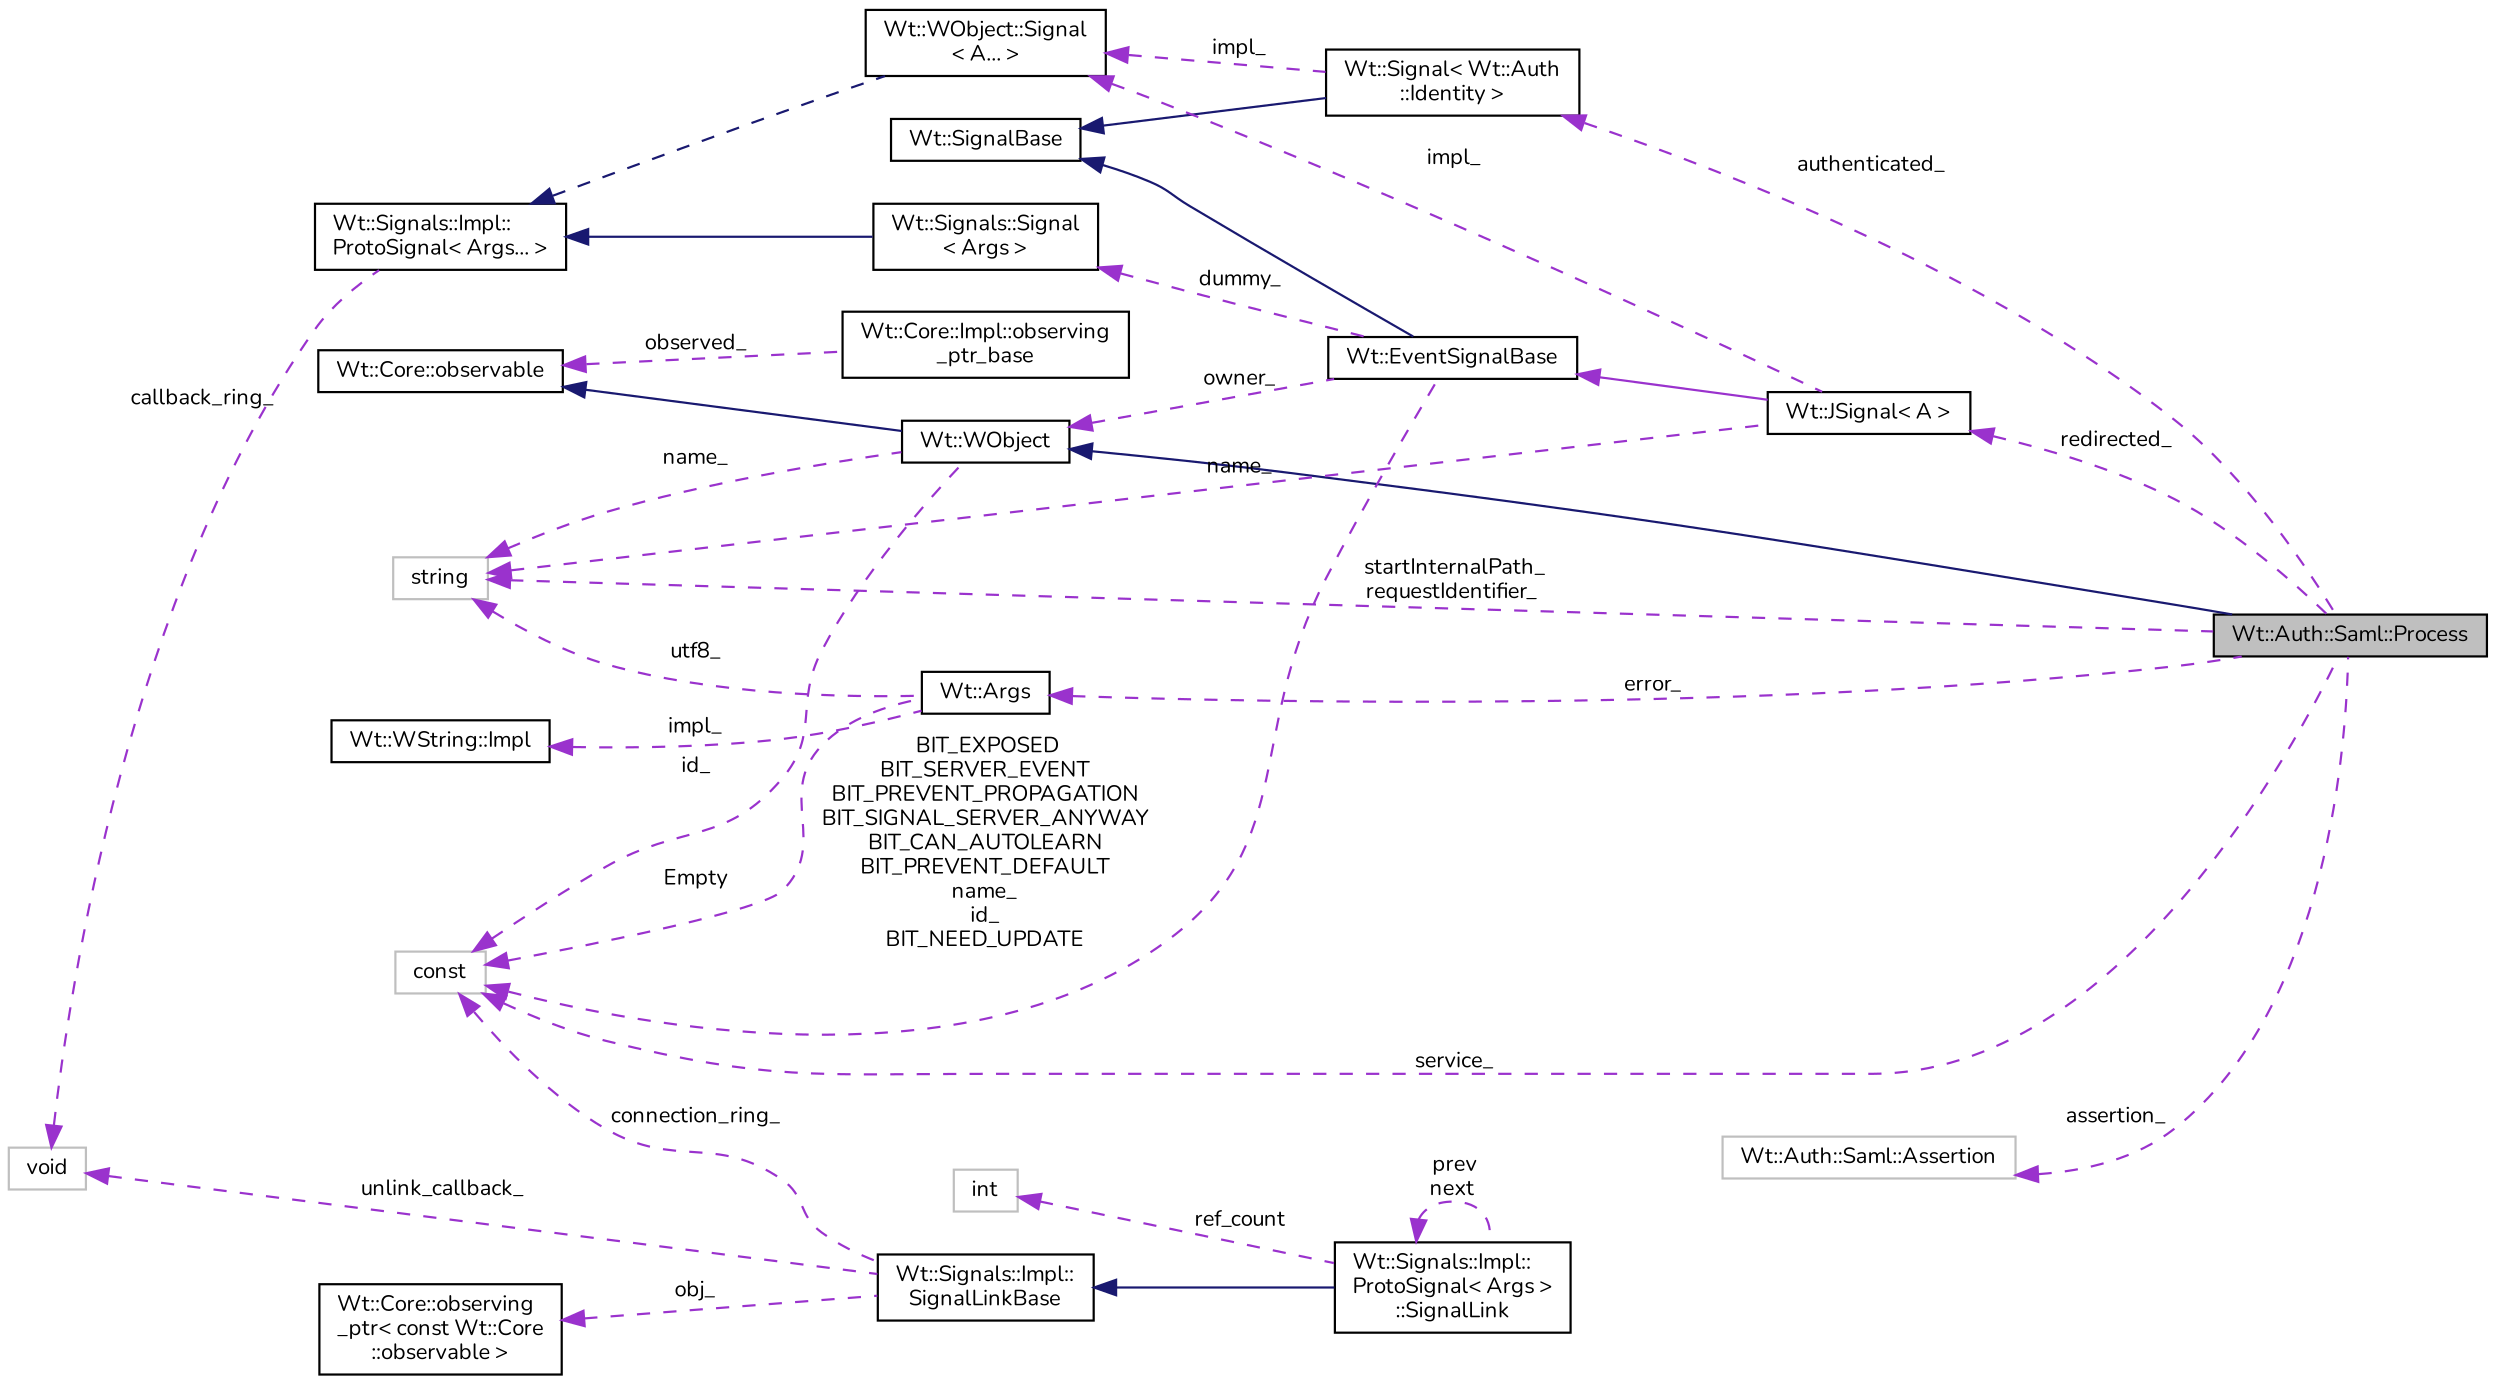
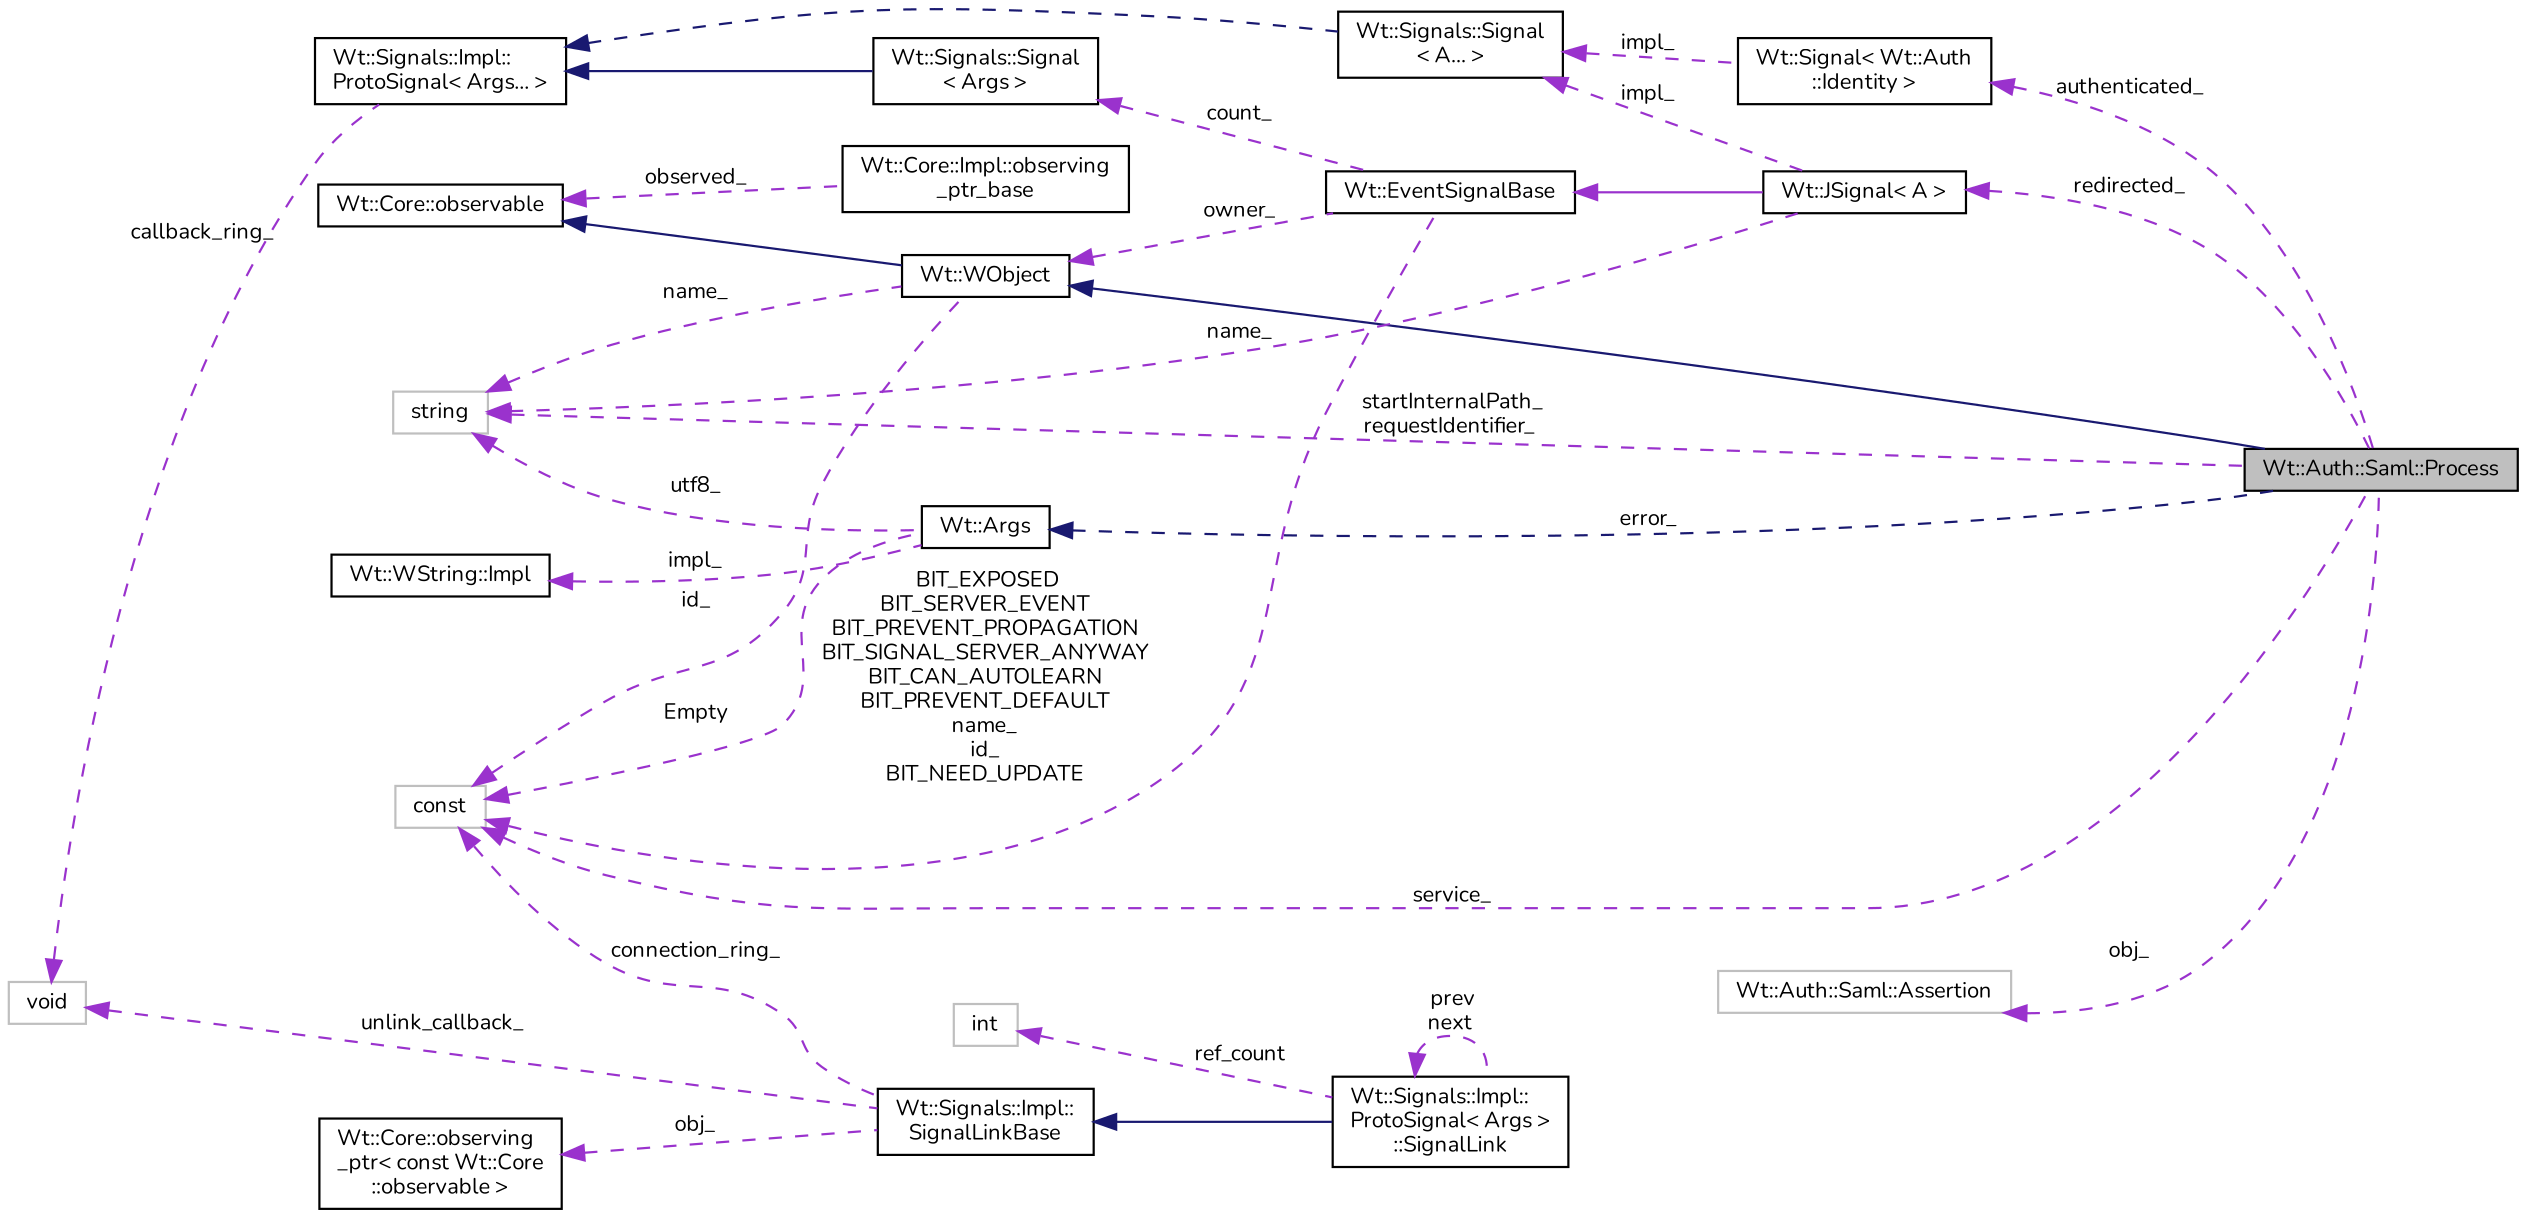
node "Wt::WObject::Signal < A... >": label "Wt::WObject::Signal < A... >" -> "Wt::Signals::Signal < A... >"
node "Wt::SignalBase": removed
edge "Wt::EventSignalBase" -> "Wt::Signals::Signal < Args >": label " dummy_" -> " count_"
edge "Wt::Auth::Saml::Process" -> "Wt::Args": color darkorchid3 -> midnightblue
edge "Wt::Auth::Saml::Process" -> "Wt::Auth::Saml::Assertion": label " assertion_" -> " obj_"
